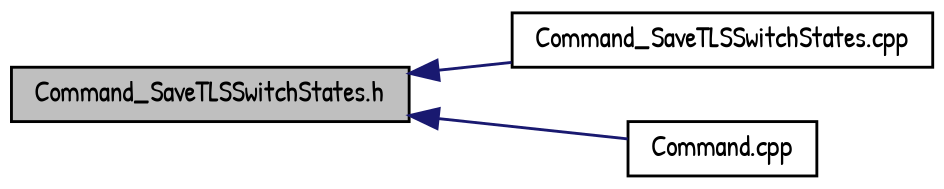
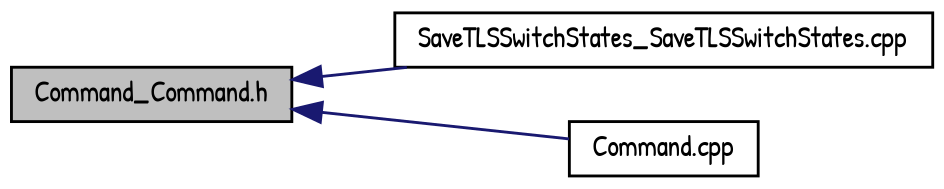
node "Command_SaveTLSSwitchStates.cpp": label "Command_SaveTLSSwitchStates.cpp" -> "SaveTLSSwitchStates_SaveTLSSwitchStates.cpp"
node "Command_SaveTLSSwitchStates.h": label "Command_SaveTLSSwitchStates.h" -> "Command_Command.h"
